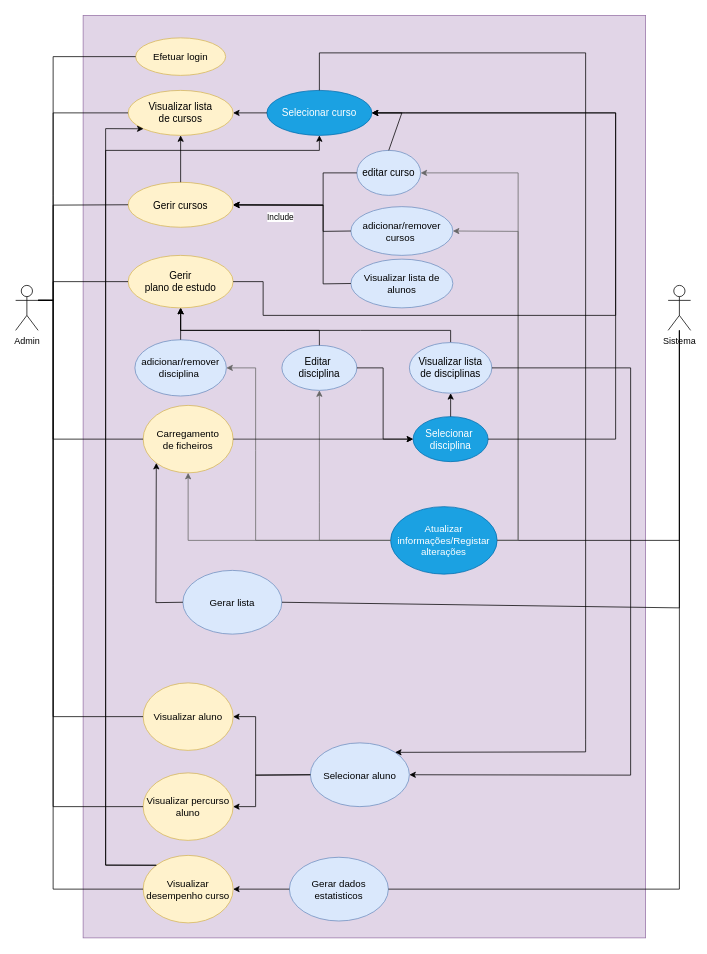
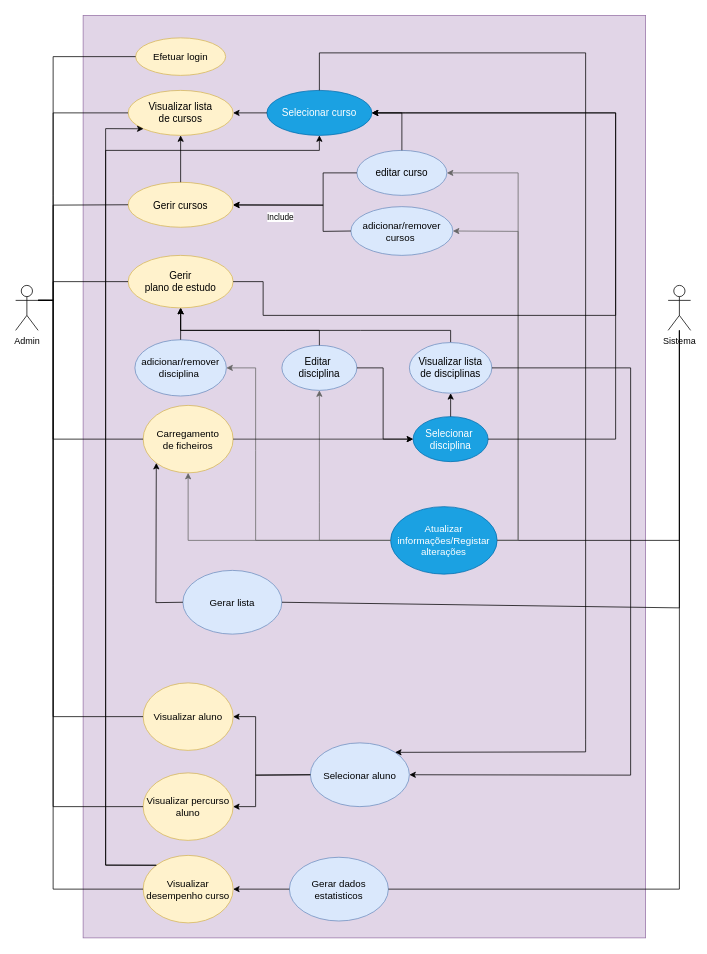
node "editar curso": size 64x45 -> 90x45
edge "Visualizar lista de alunos" -> "Gerir cursos": removed
node "Visualizar lista de alunos": removed
